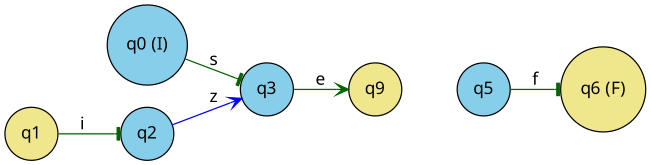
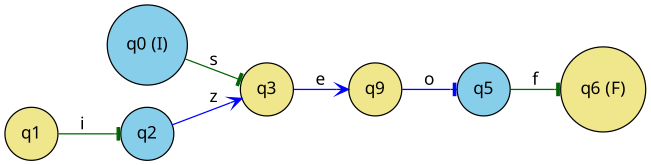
node "q3": fillcolor skyblue -> khaki
edge "q3" -> "q9": color darkgreen -> blue
edge "q9" -> "q5": added, label "o"
